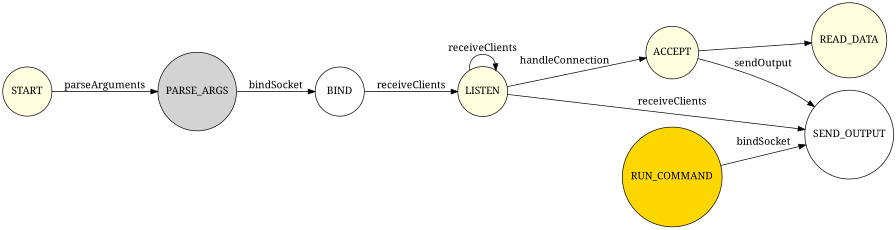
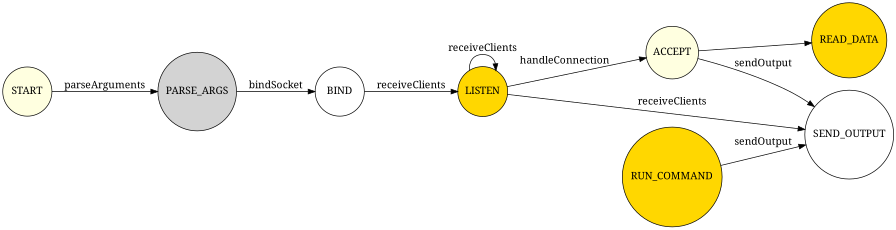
node "READ_DATA": fillcolor lightyellow -> gold
node "LISTEN": fillcolor lightyellow -> gold
edge "RUN_COMMAND" -> "SEND_OUTPUT": label "bindSocket" -> "sendOutput"
